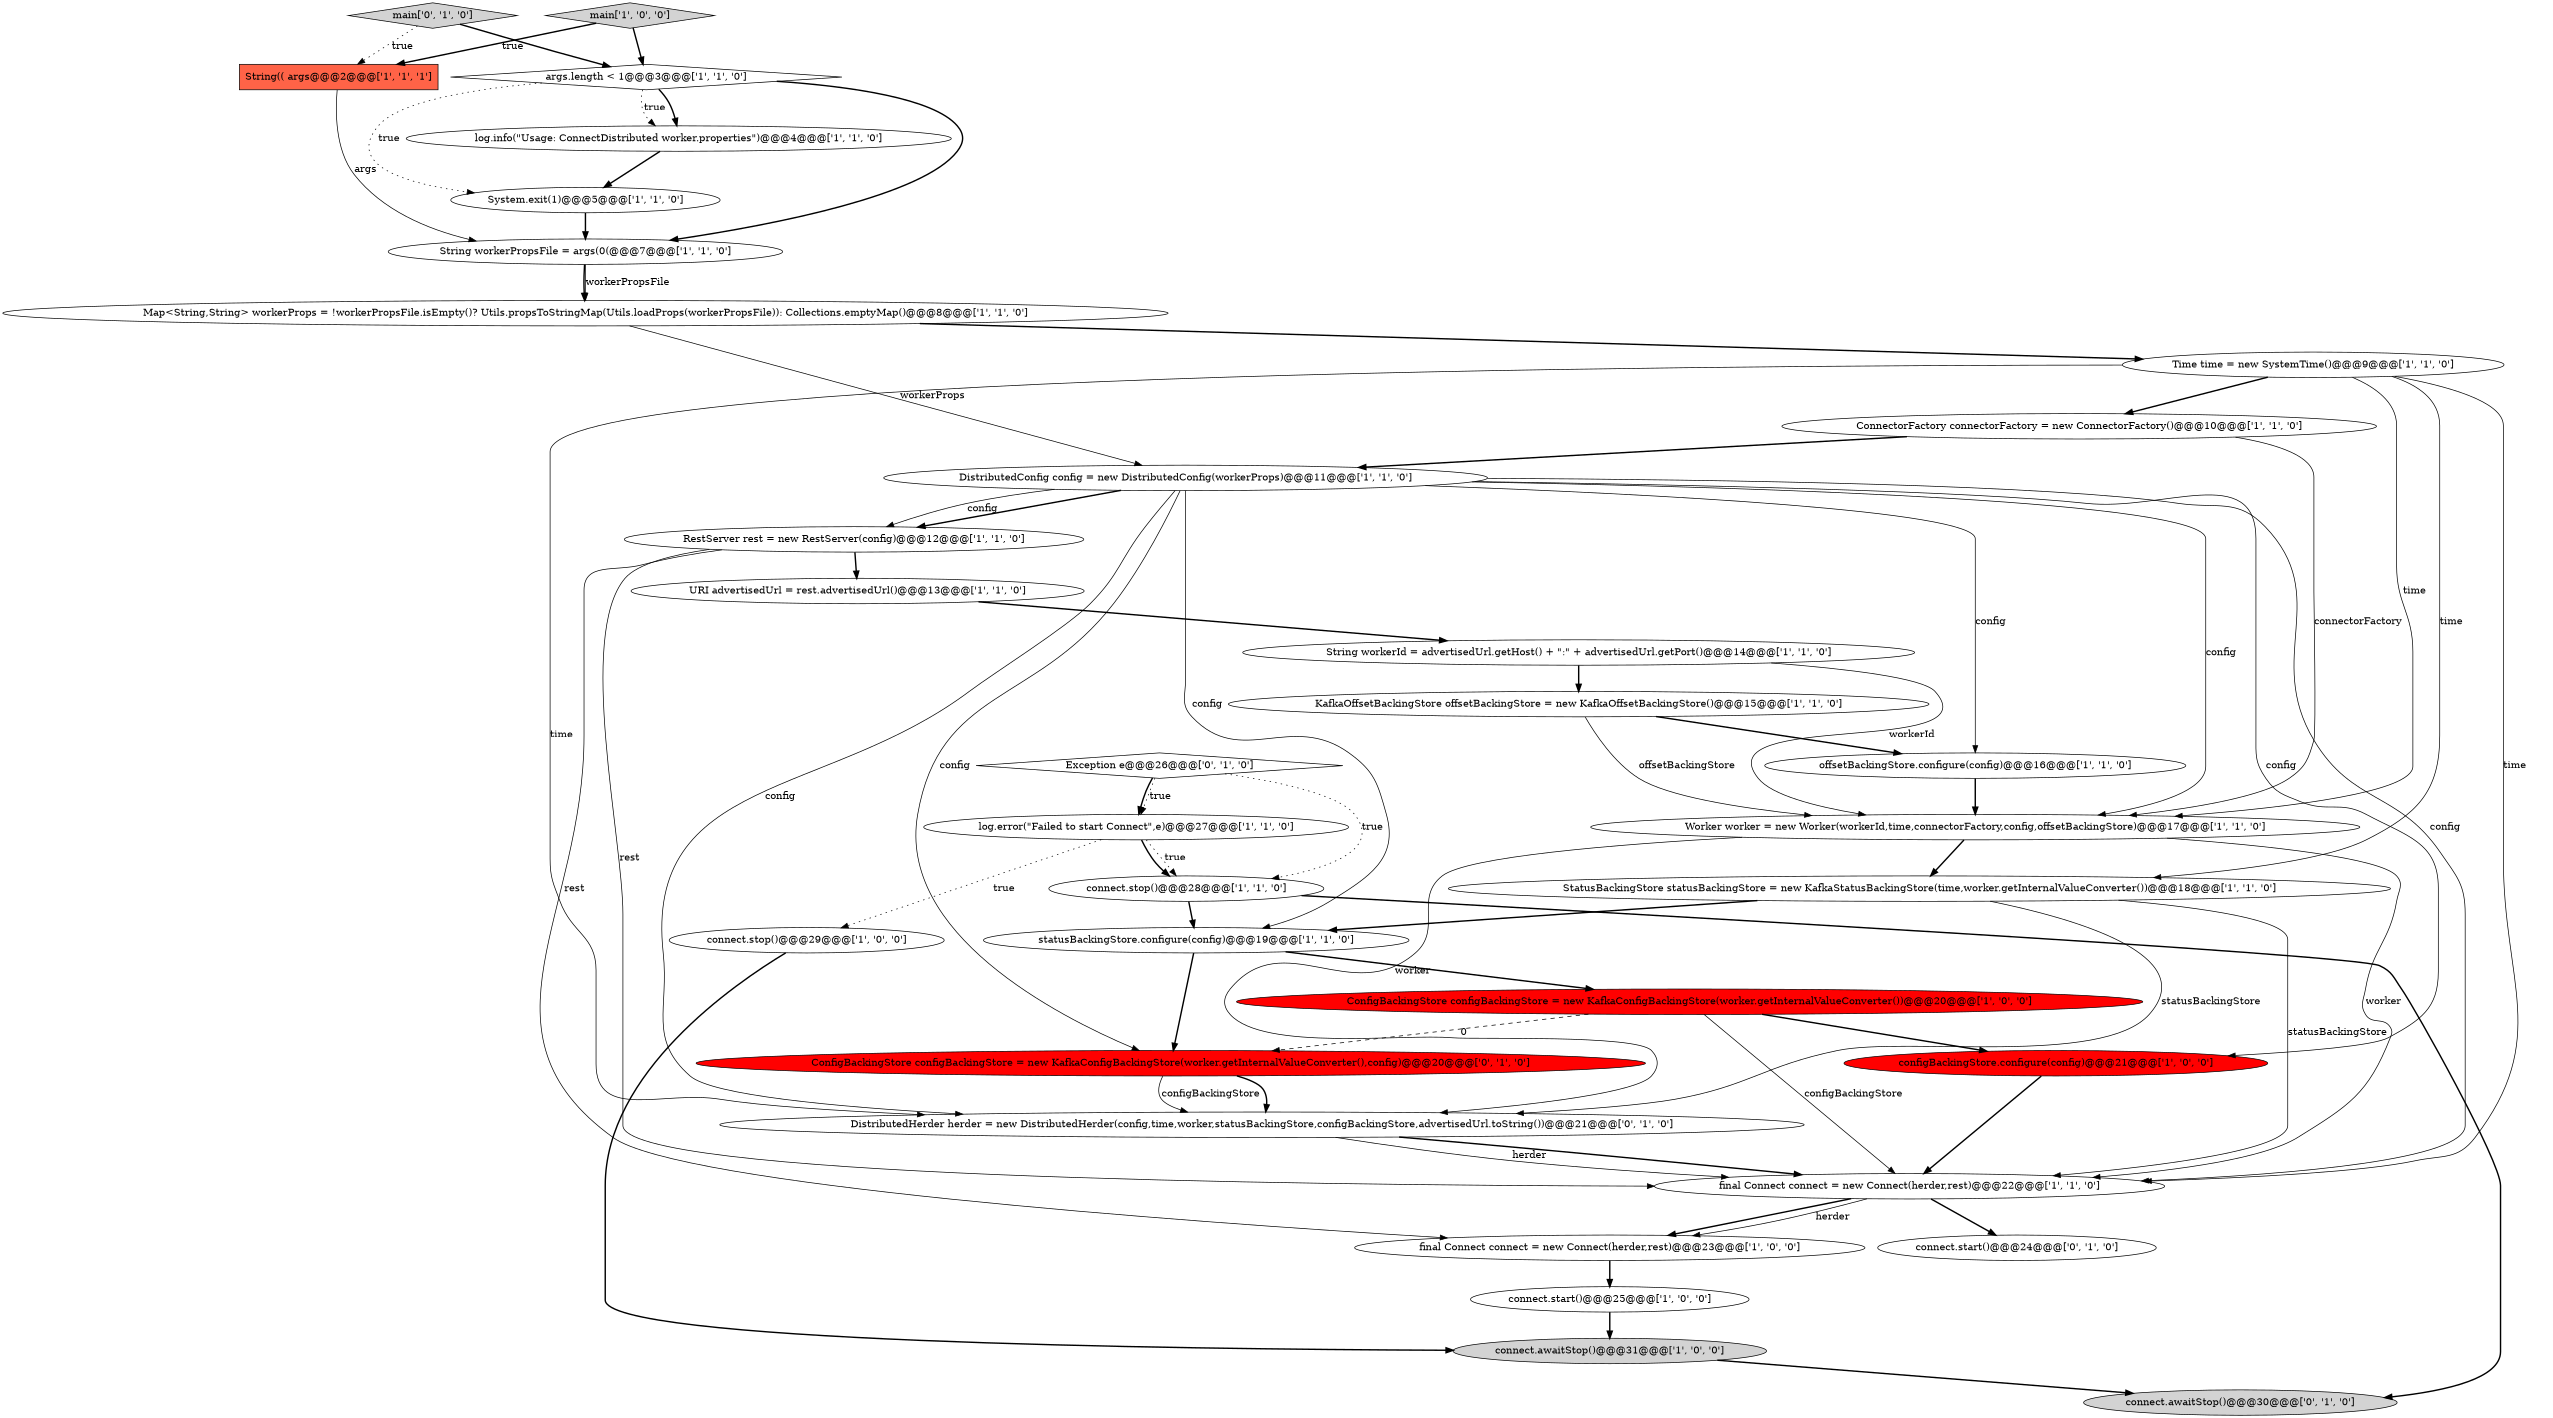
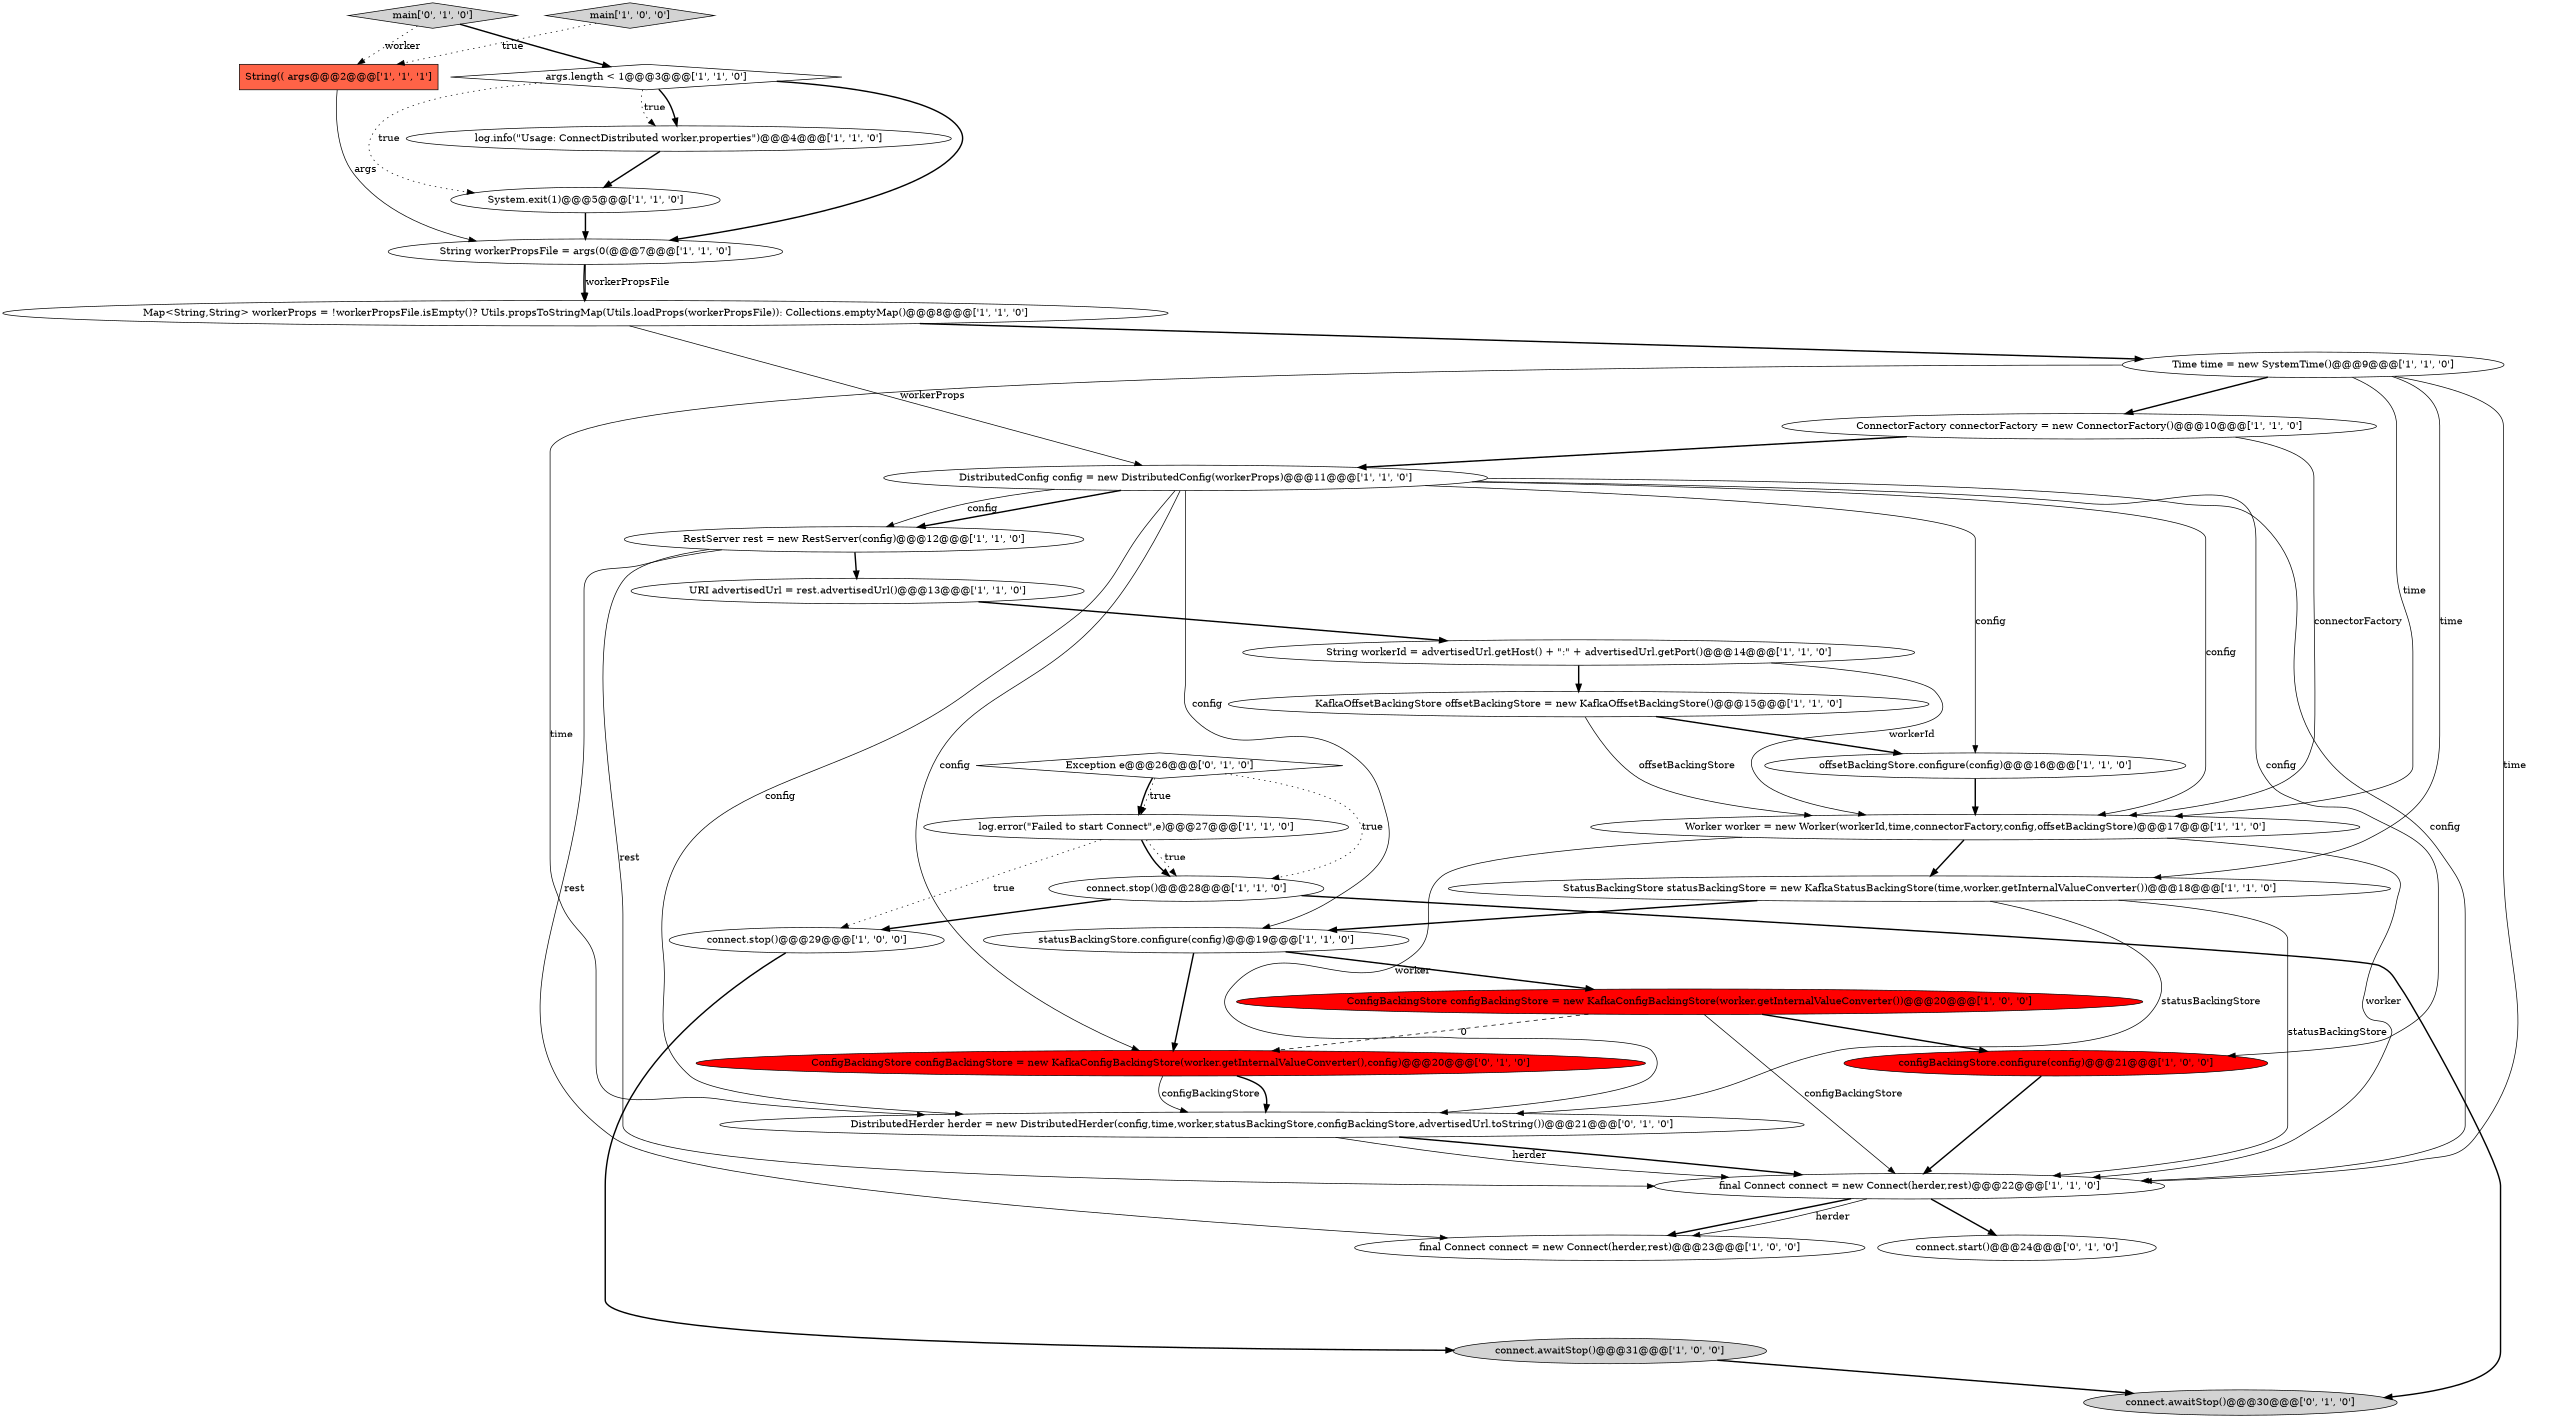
edge "main['1', '0', '0']" -> "String(( args@@@2@@@['1', '1', '1']": style bold -> dotted
edge "main['1', '0', '0']" -> "args.length < 1@@@3@@@['1', '1', '0']": removed
edge "main['0', '1', '0']" -> "String(( args@@@2@@@['1', '1', '1']": label "true" -> "worker"
edge "connect.stop()@@@28@@@['1', '1', '0']" -> "statusBackingStore.configure(config)@@@19@@@['1', '1', '0']": now "connect.stop()@@@28@@@['1', '1', '0']" -> "connect.stop()@@@29@@@['1', '0', '0']"
node "connect.start()@@@25@@@['1', '0', '0']": removed
